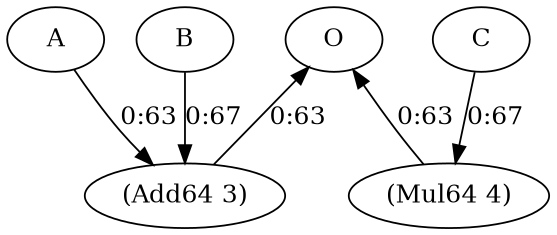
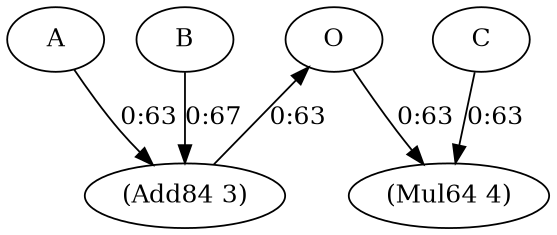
edge "C" -> "(Mul64 4)": label "0:67" -> "0:63"
edge "(Mul64 4)" -> "O": reversed
node "(Add64 3)": label "(Add64 3)" -> "(Add84 3)"
